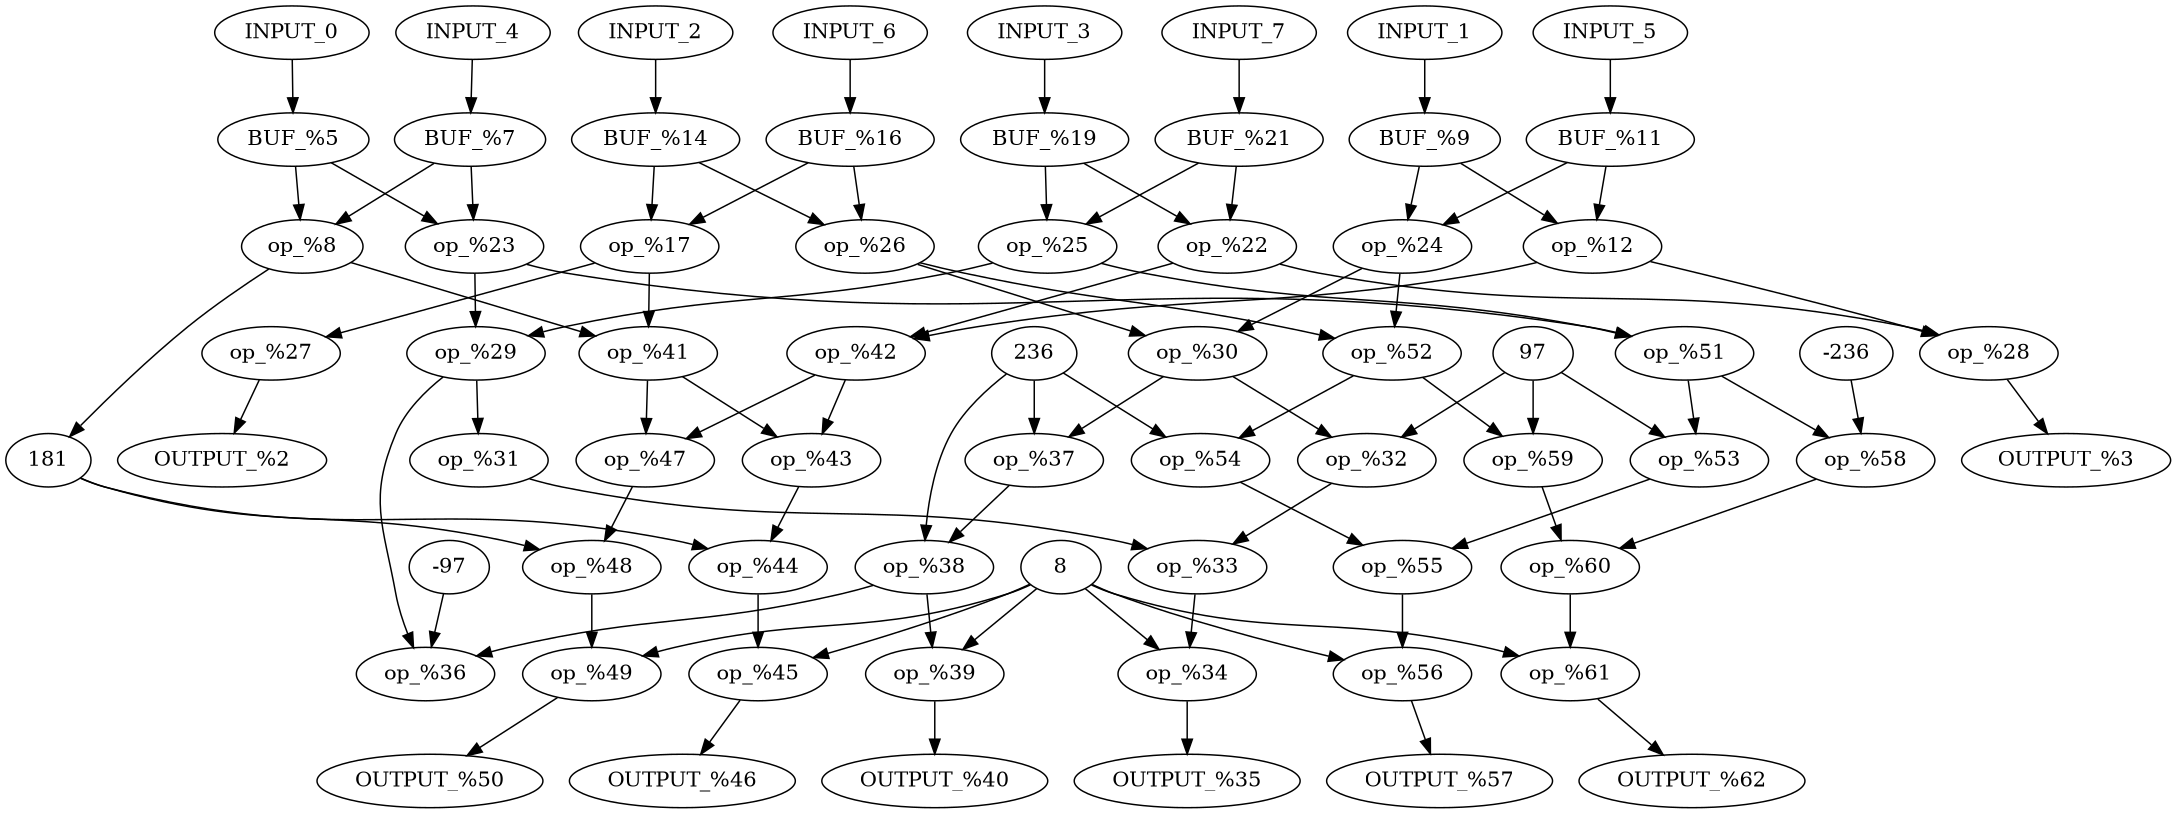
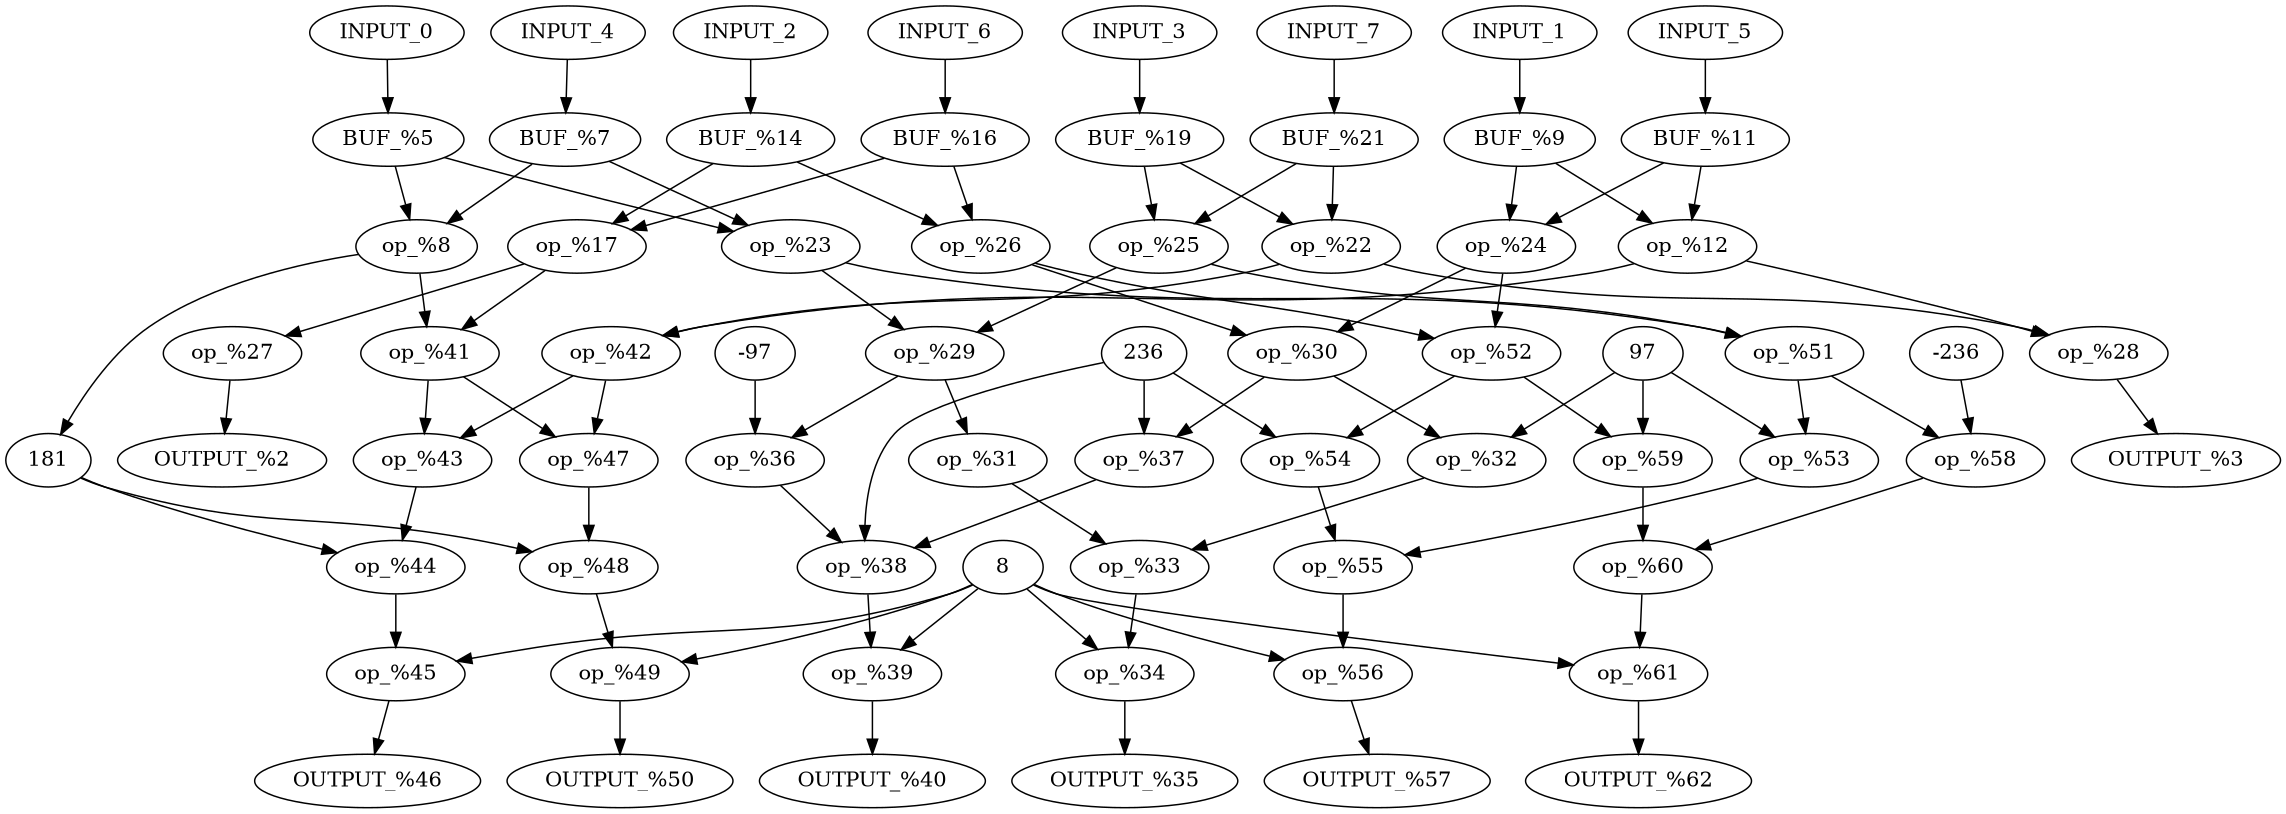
edge "op_%38" -> "op_%36": reversed
